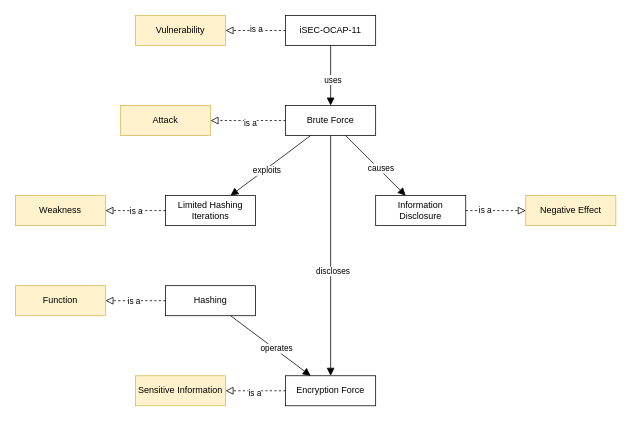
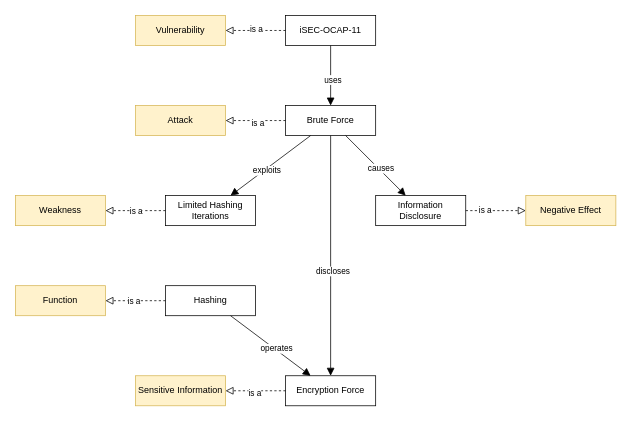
node "Attack": moved (165, 120) -> (180, 120)
